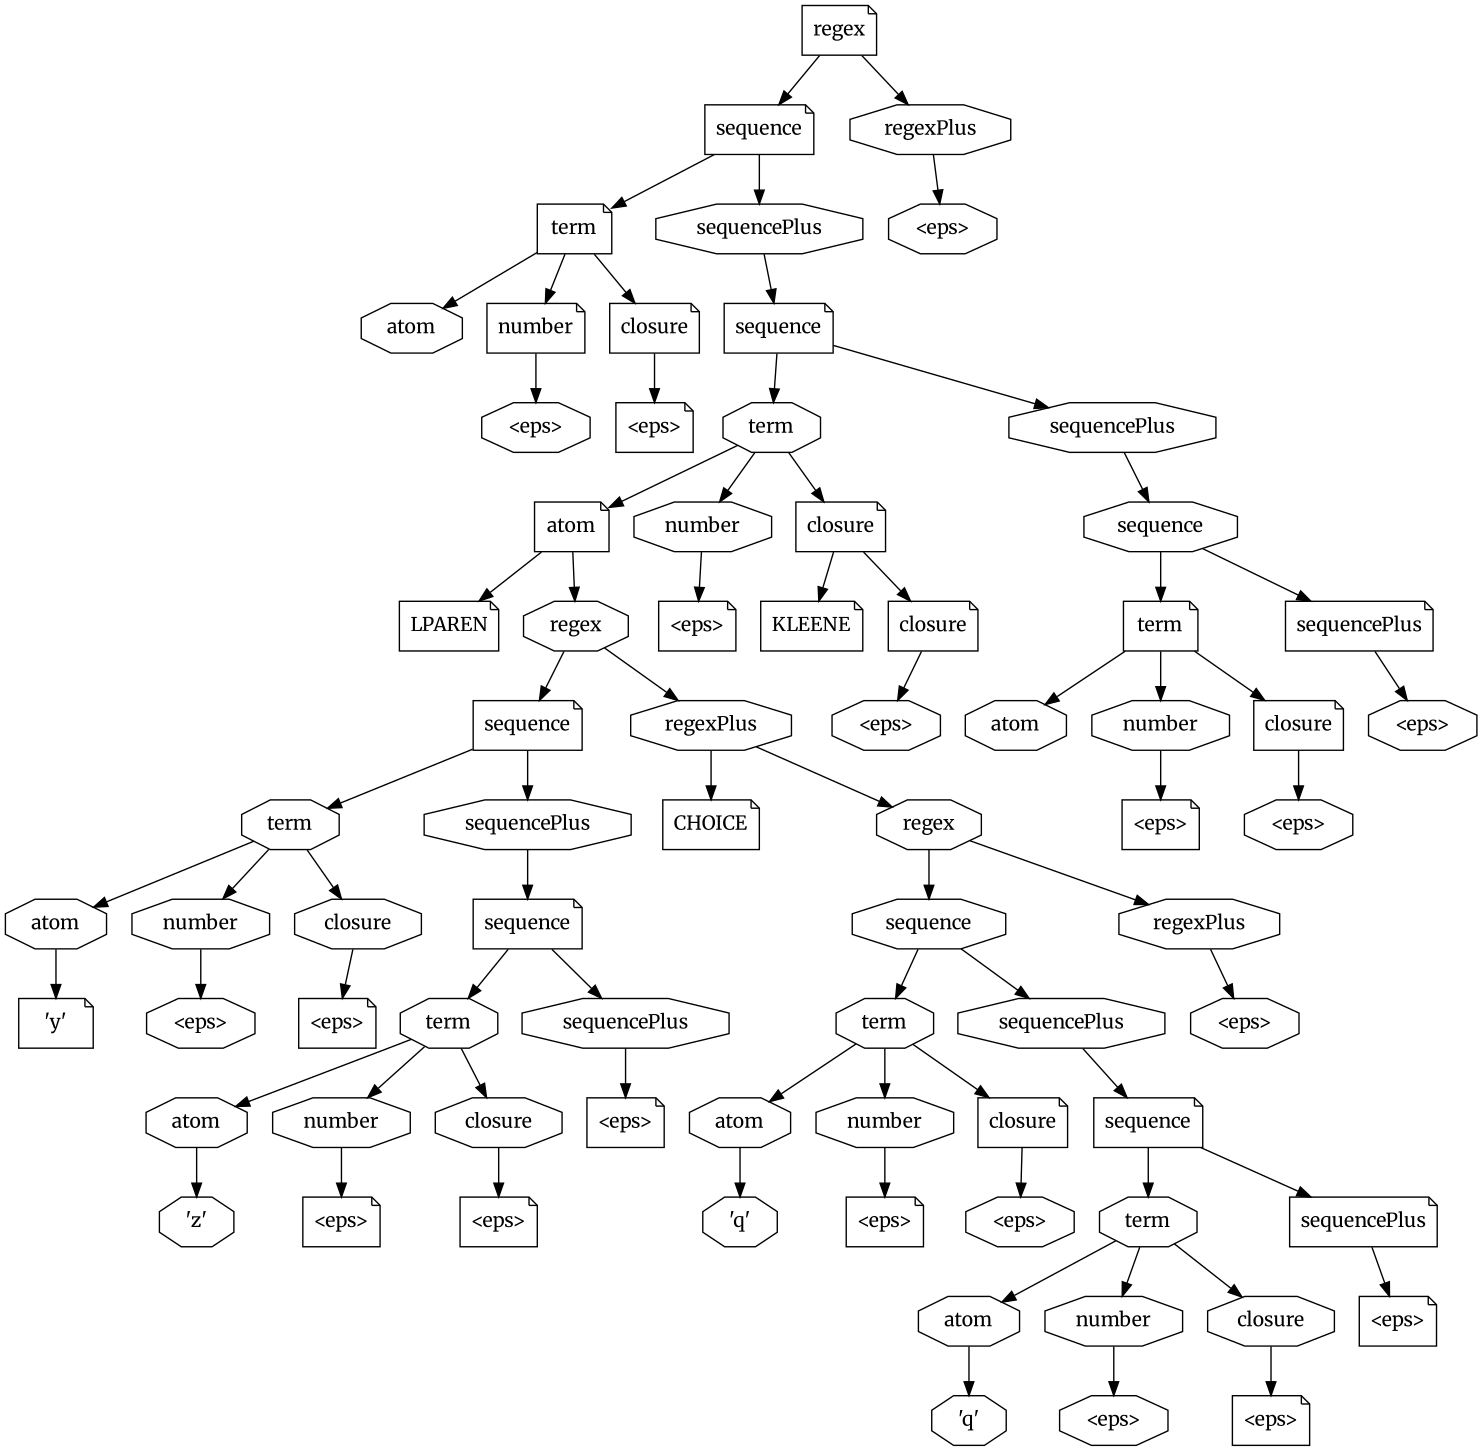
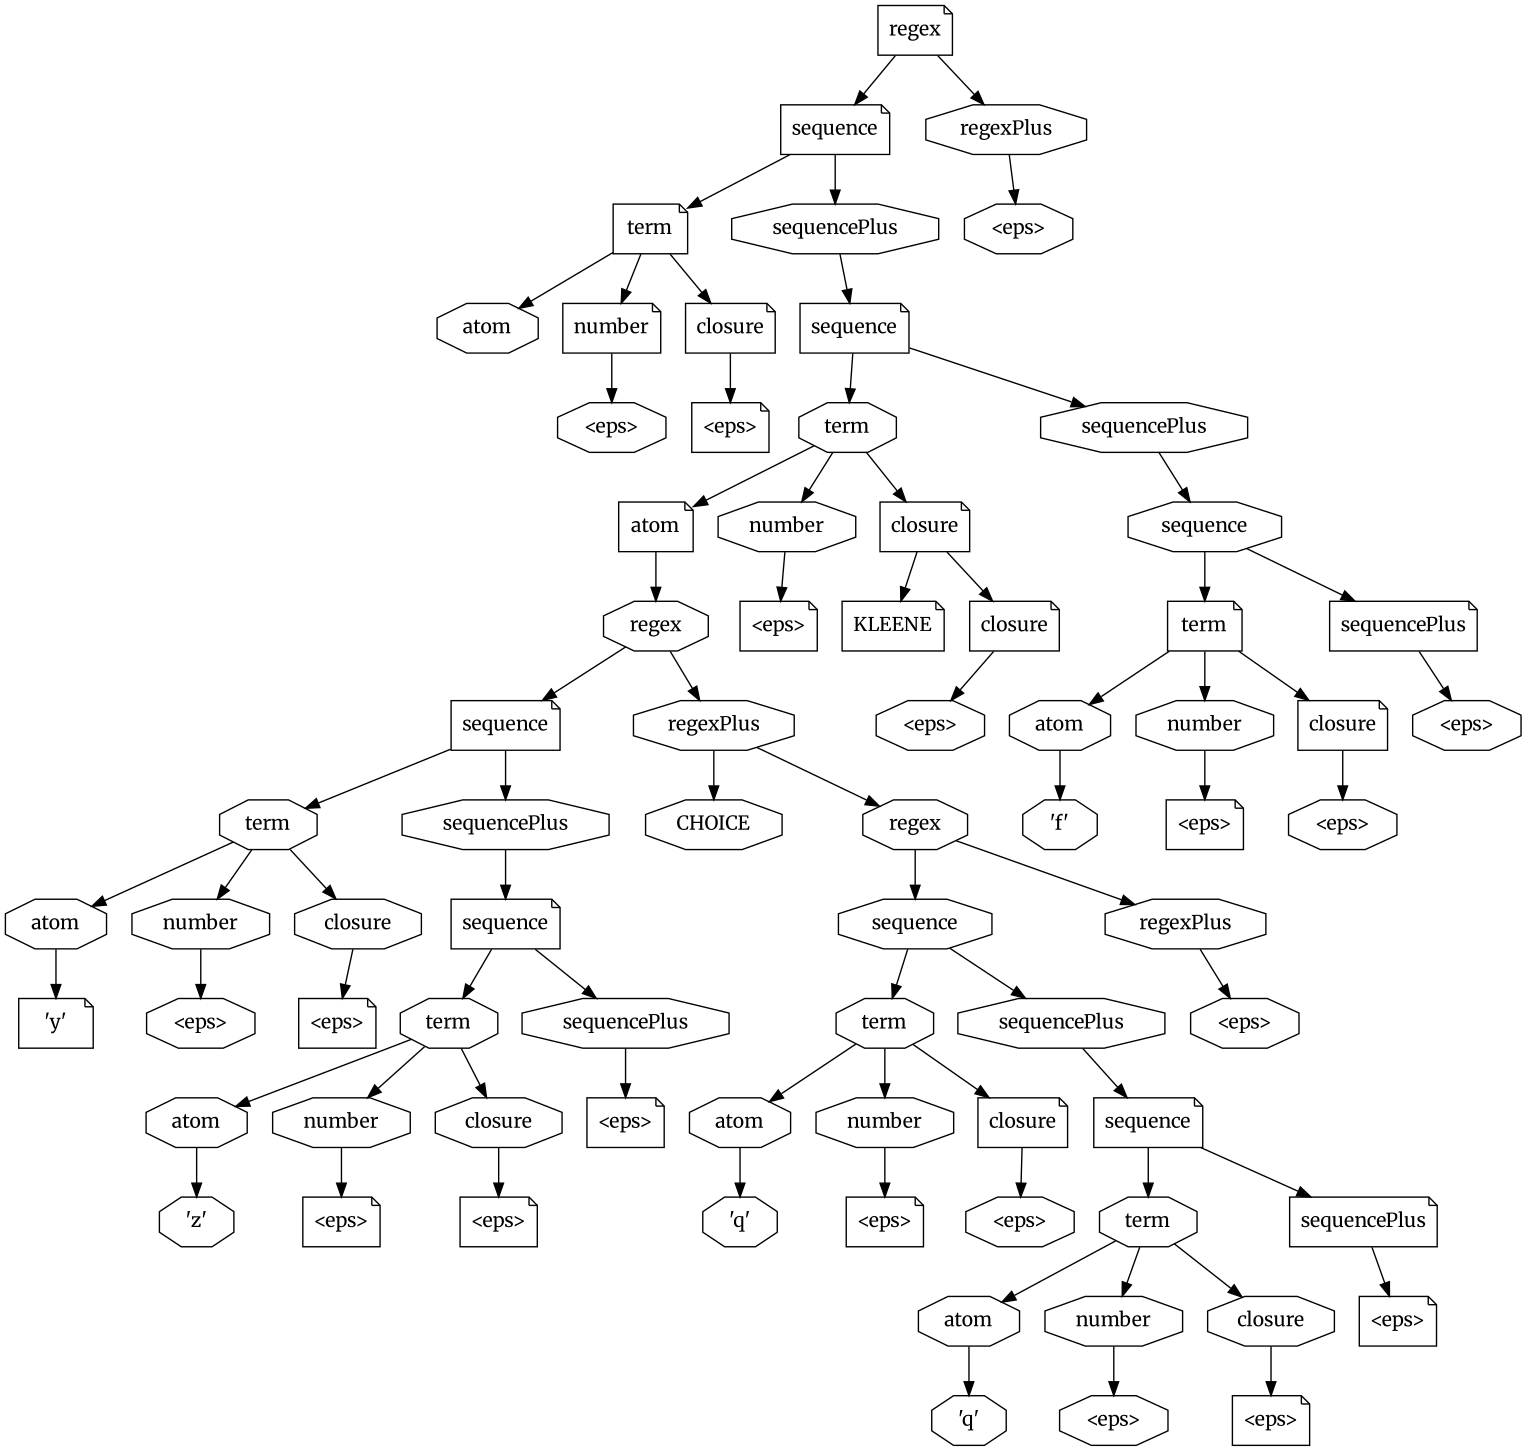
node "LPAREN": removed
node "CHOICE": shape note -> octagon
node "'f'": added
